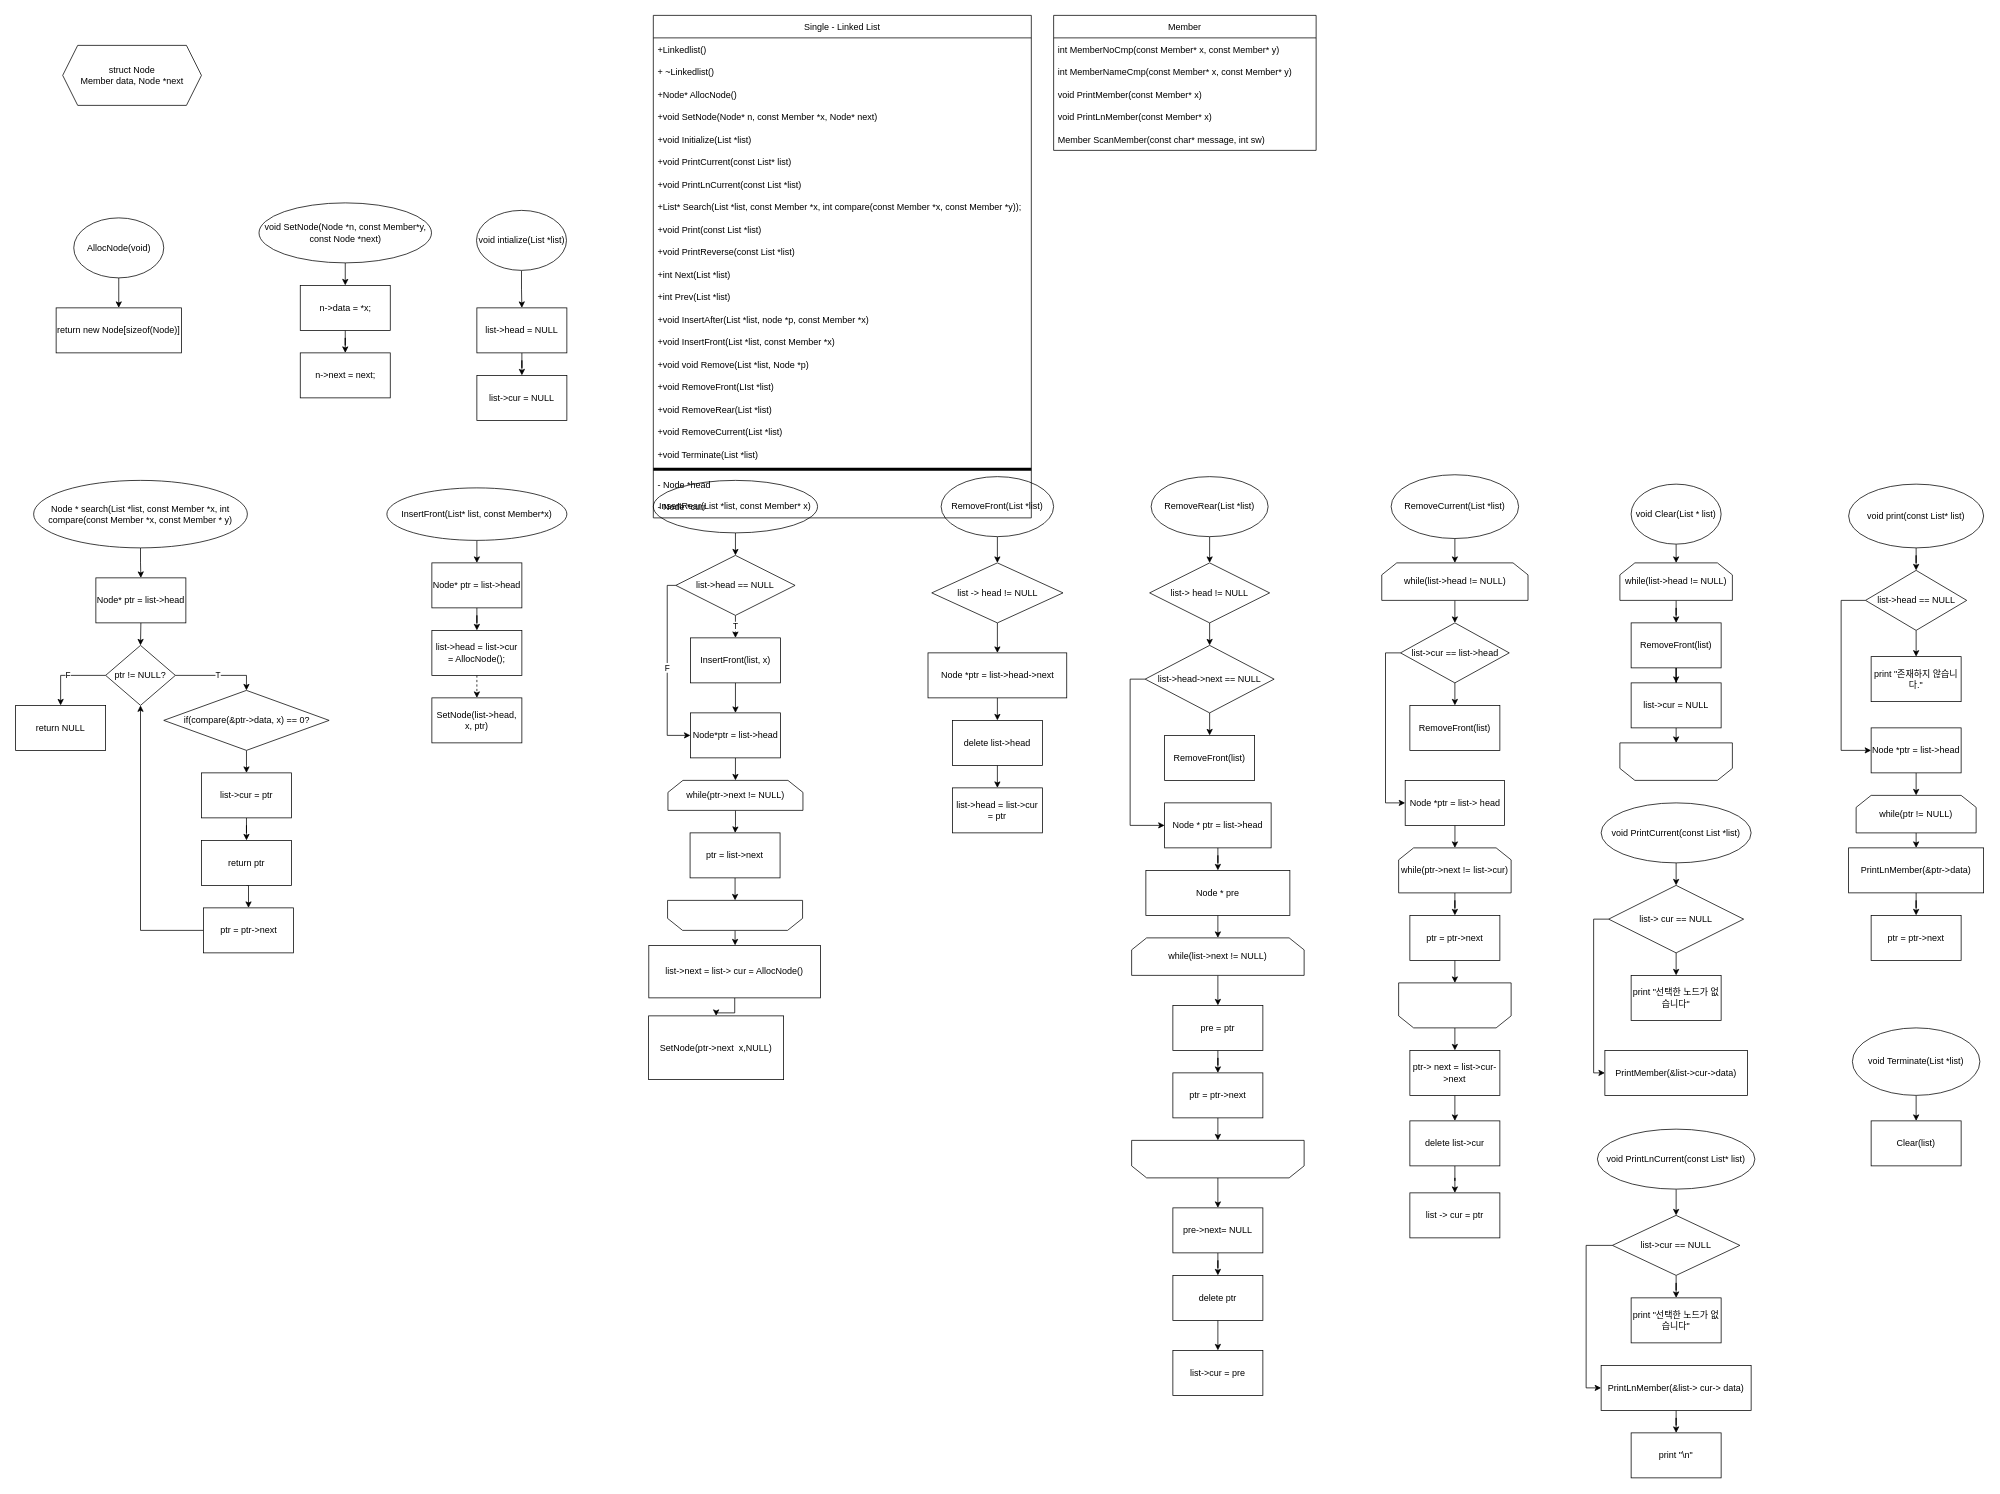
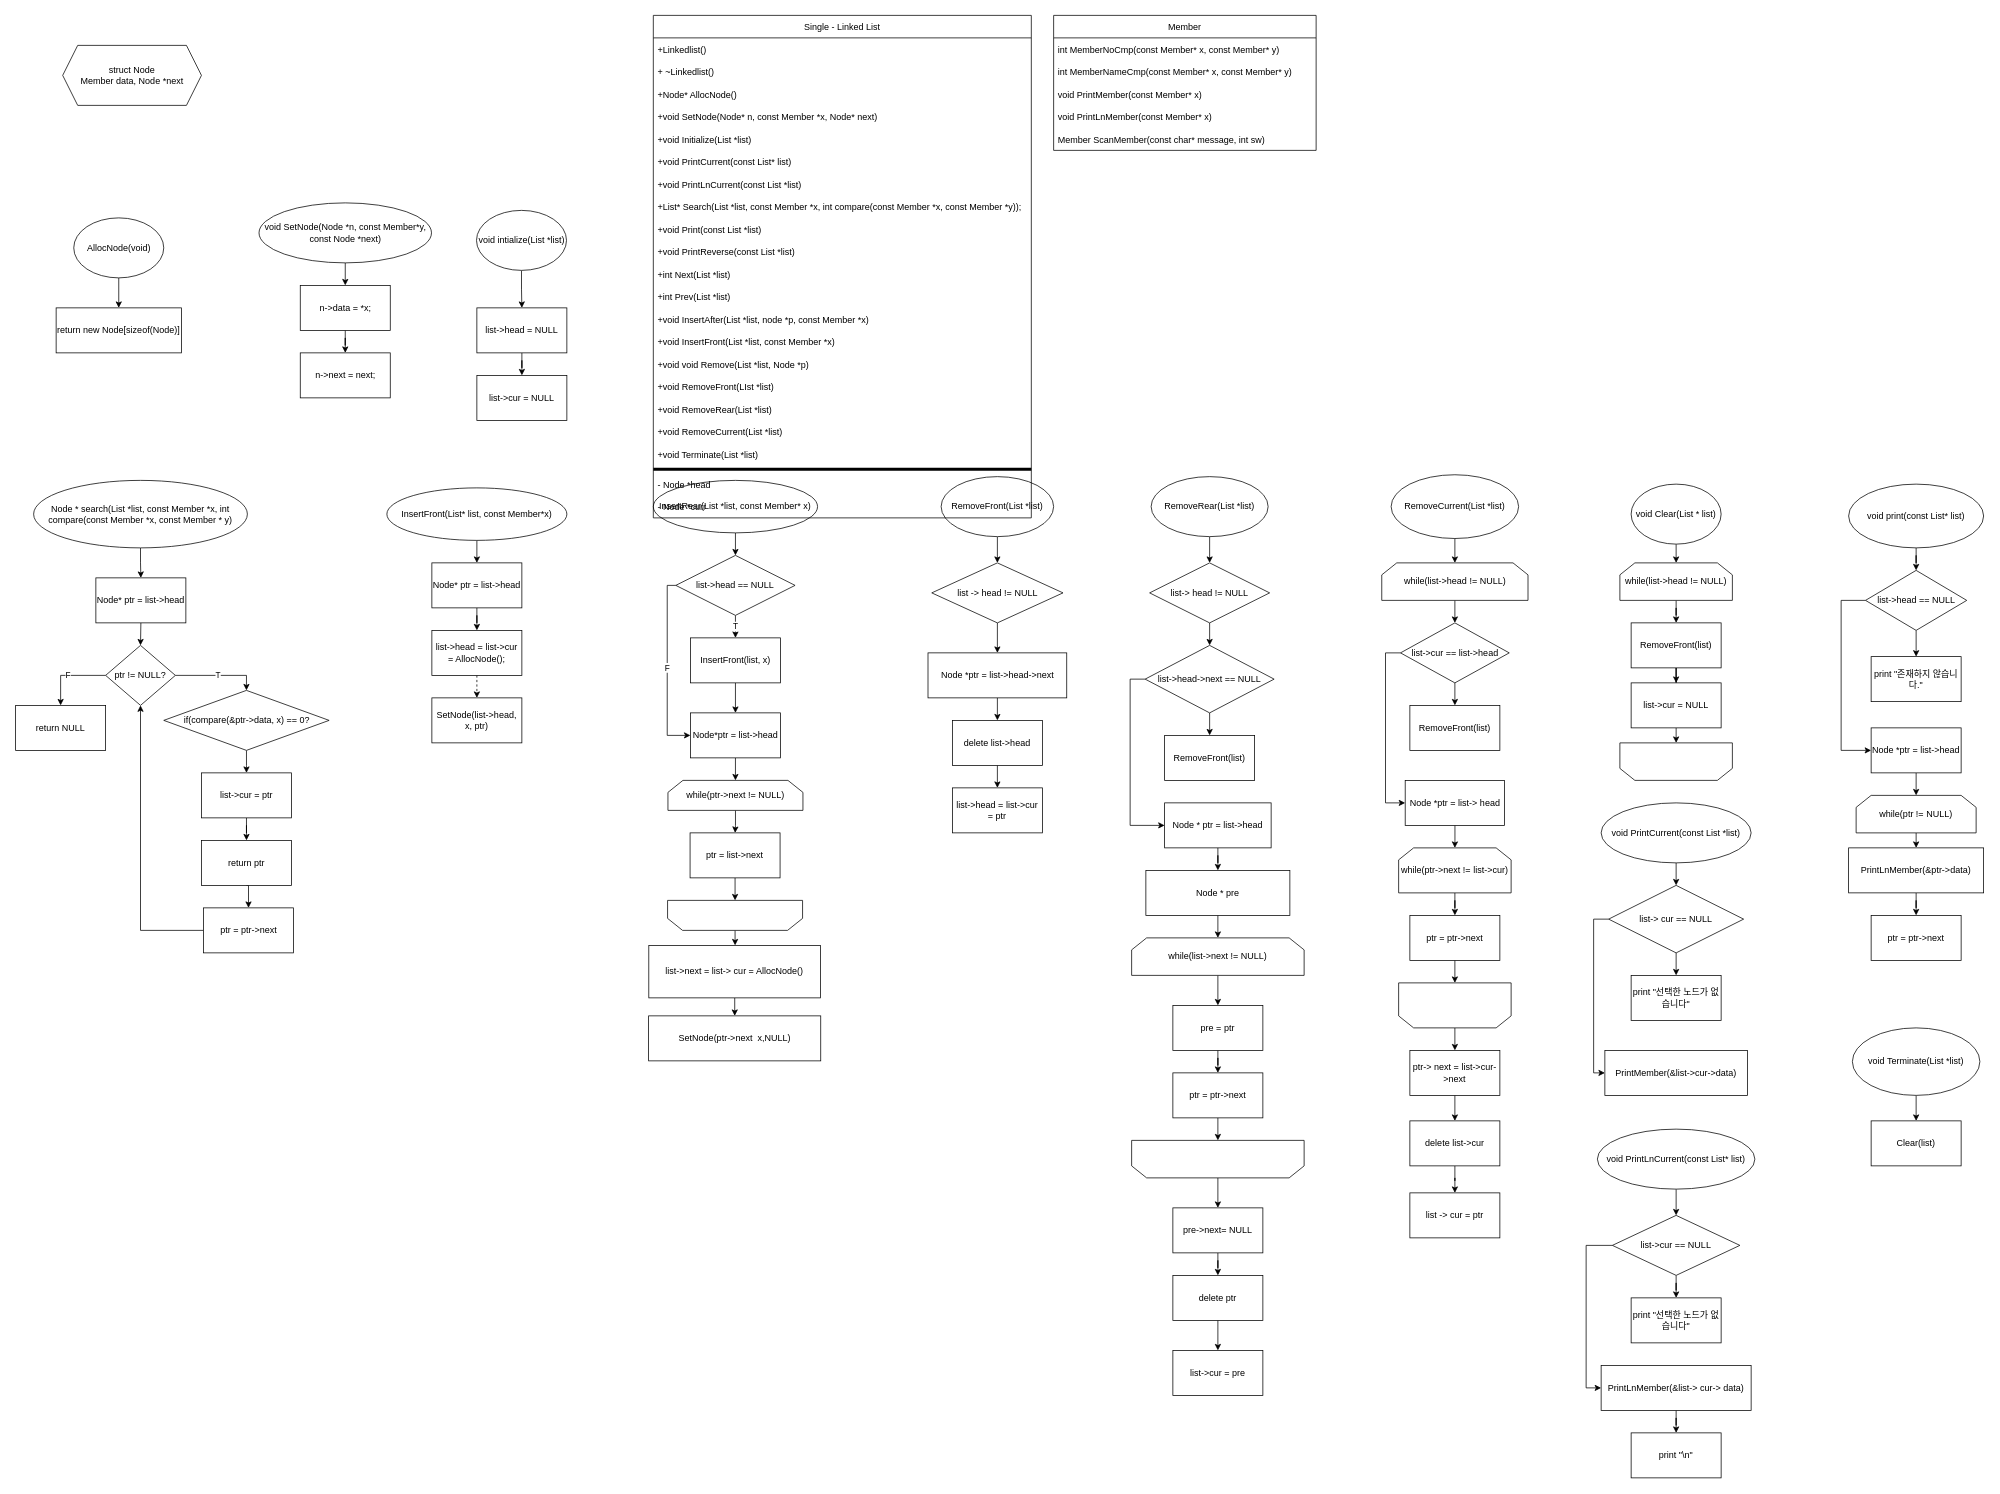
node "SetNode(ptr->next x,NULL)": size 135x64 -> 172x45
